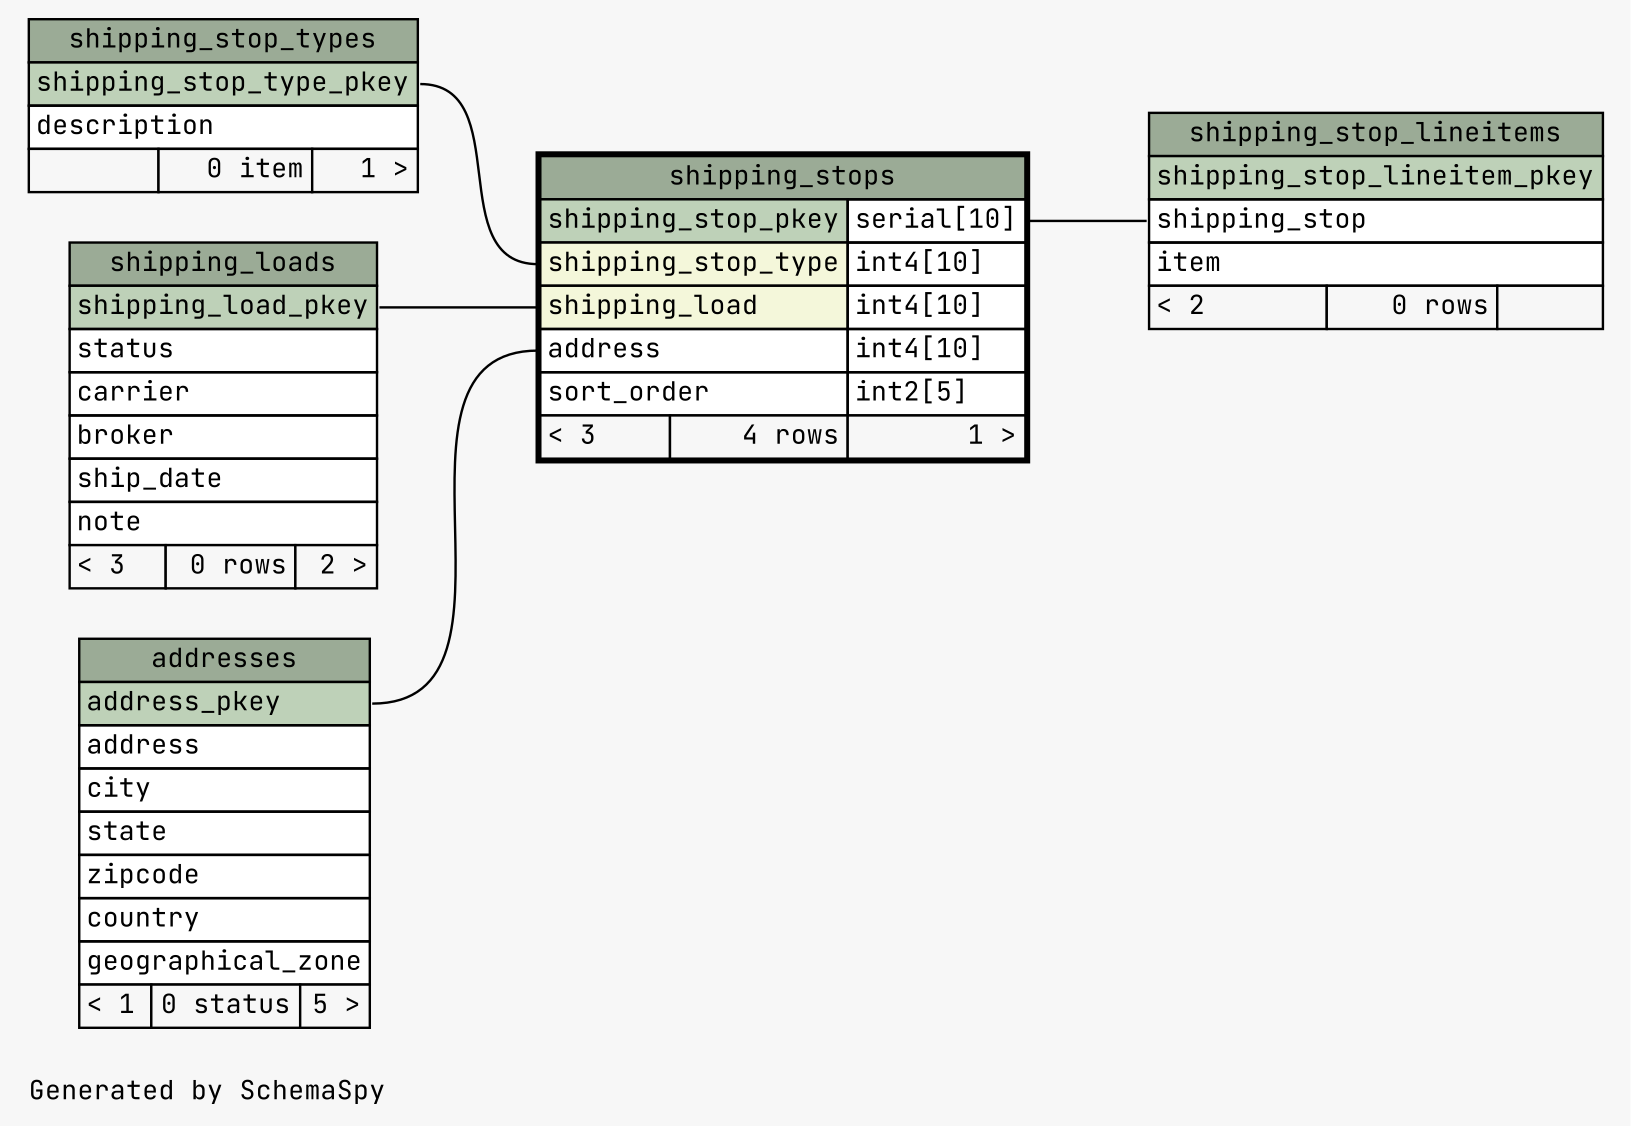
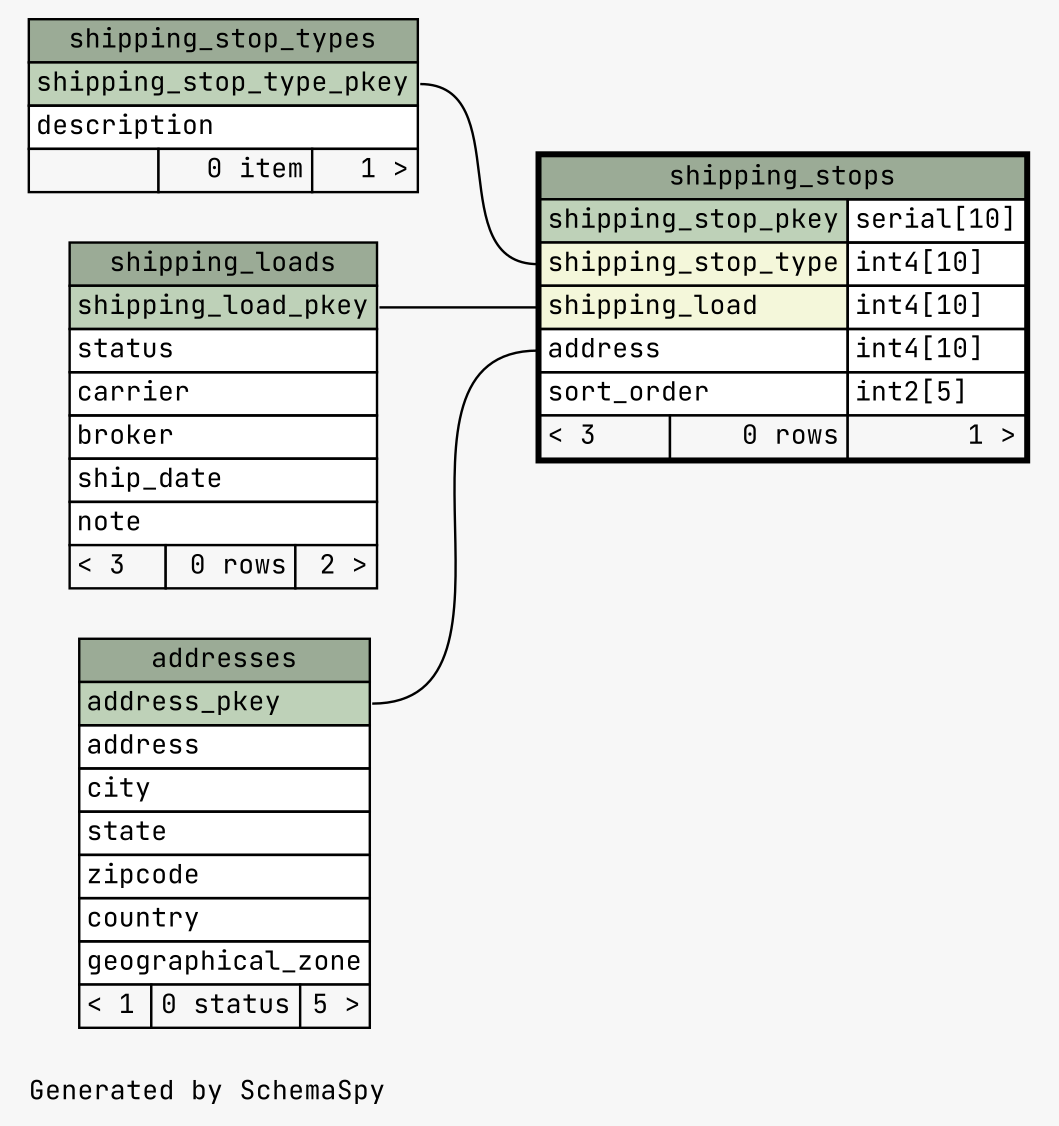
node "shipping_stop_lineitems": removed
node "shipping_stops": text "4 rows" -> "0 rows"
